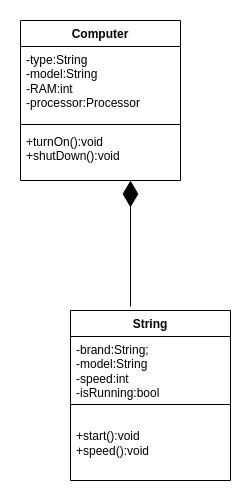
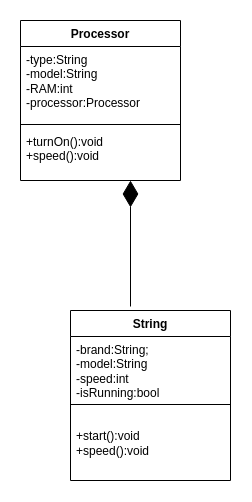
node "Computer": label "Computer" -> "Processor"
node "+turnOn():void +shutDown():void": label "+turnOn():void +shutDown():void" -> "+turnOn():void +speed():void"
